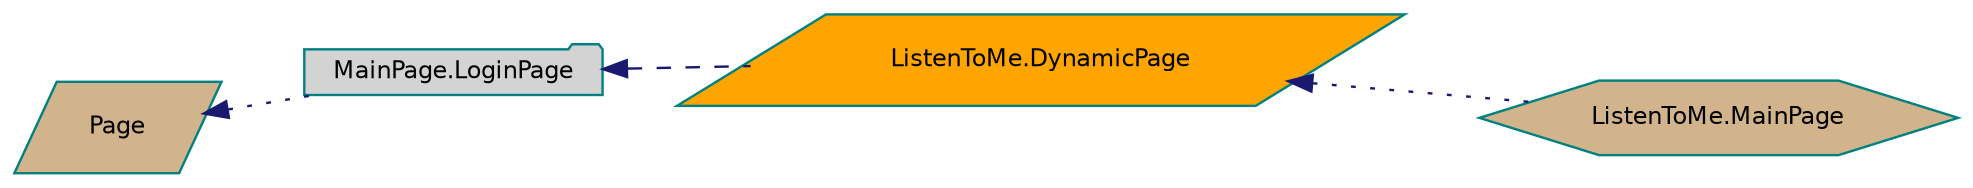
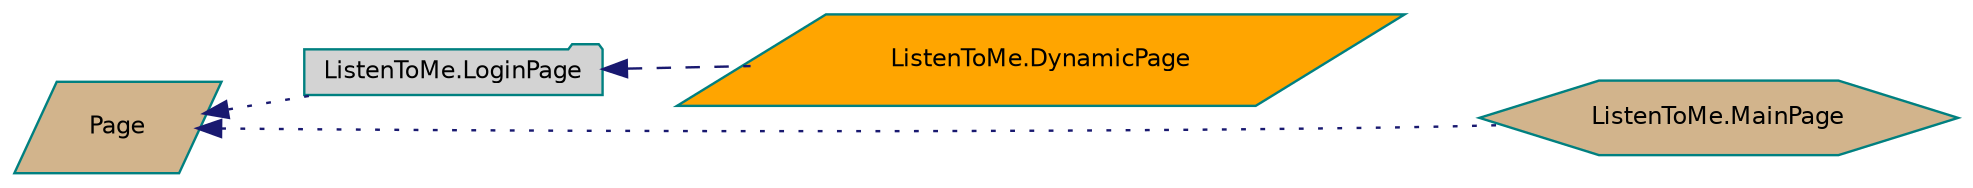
node "MainPage.LoginPage": label "MainPage.LoginPage" -> "ListenToMe.LoginPage"
edge "ListenToMe.MainPage" -> "ListenToMe.DynamicPage": now "ListenToMe.MainPage" -> "Page"
